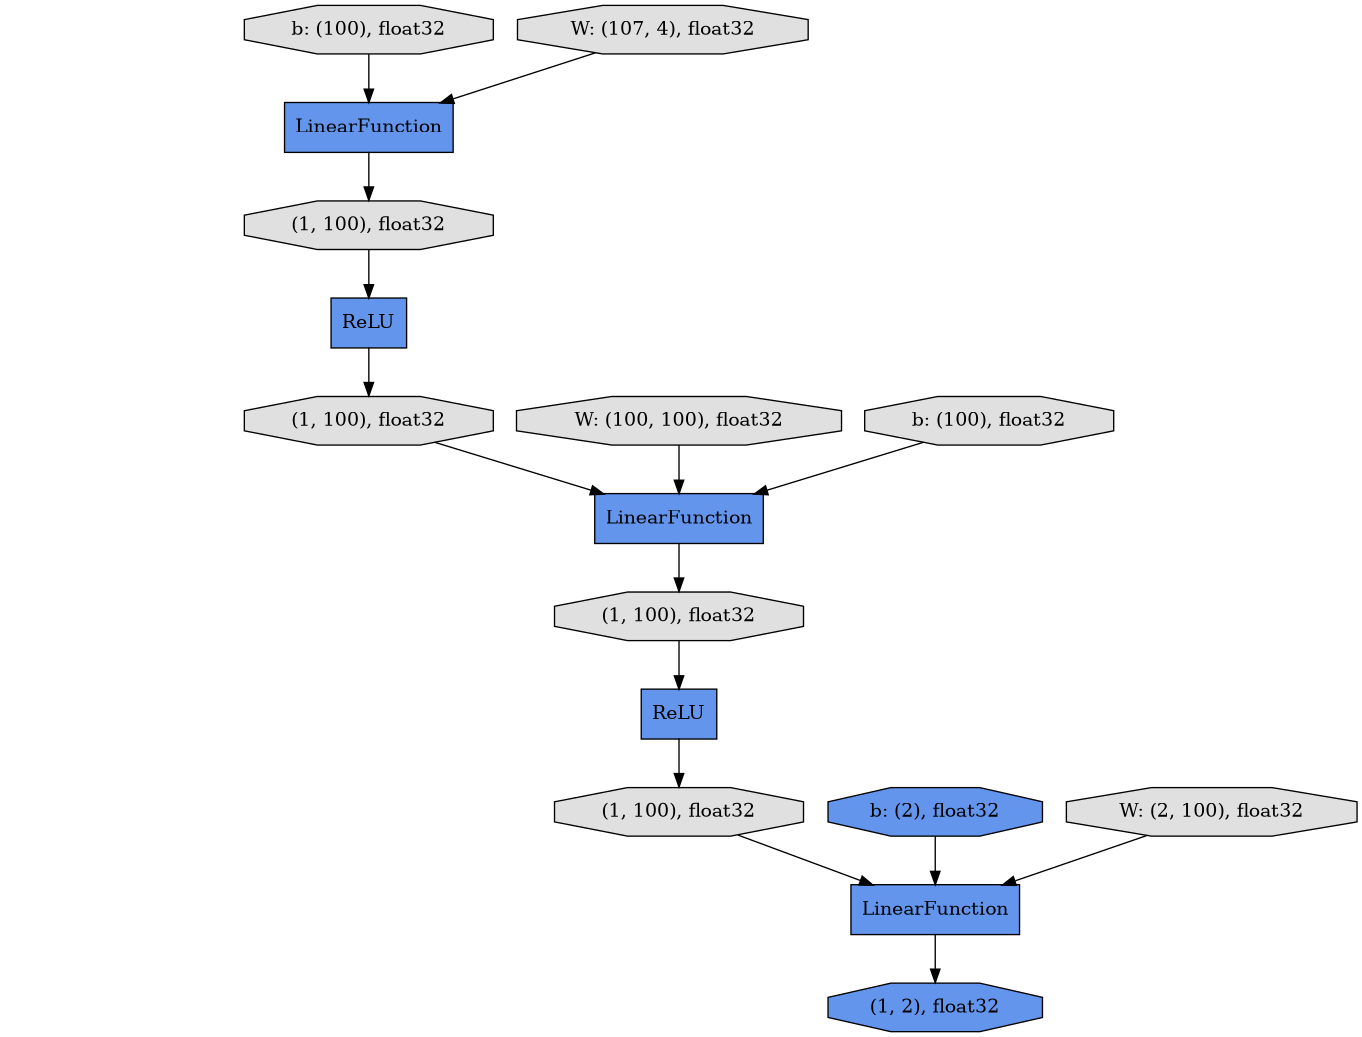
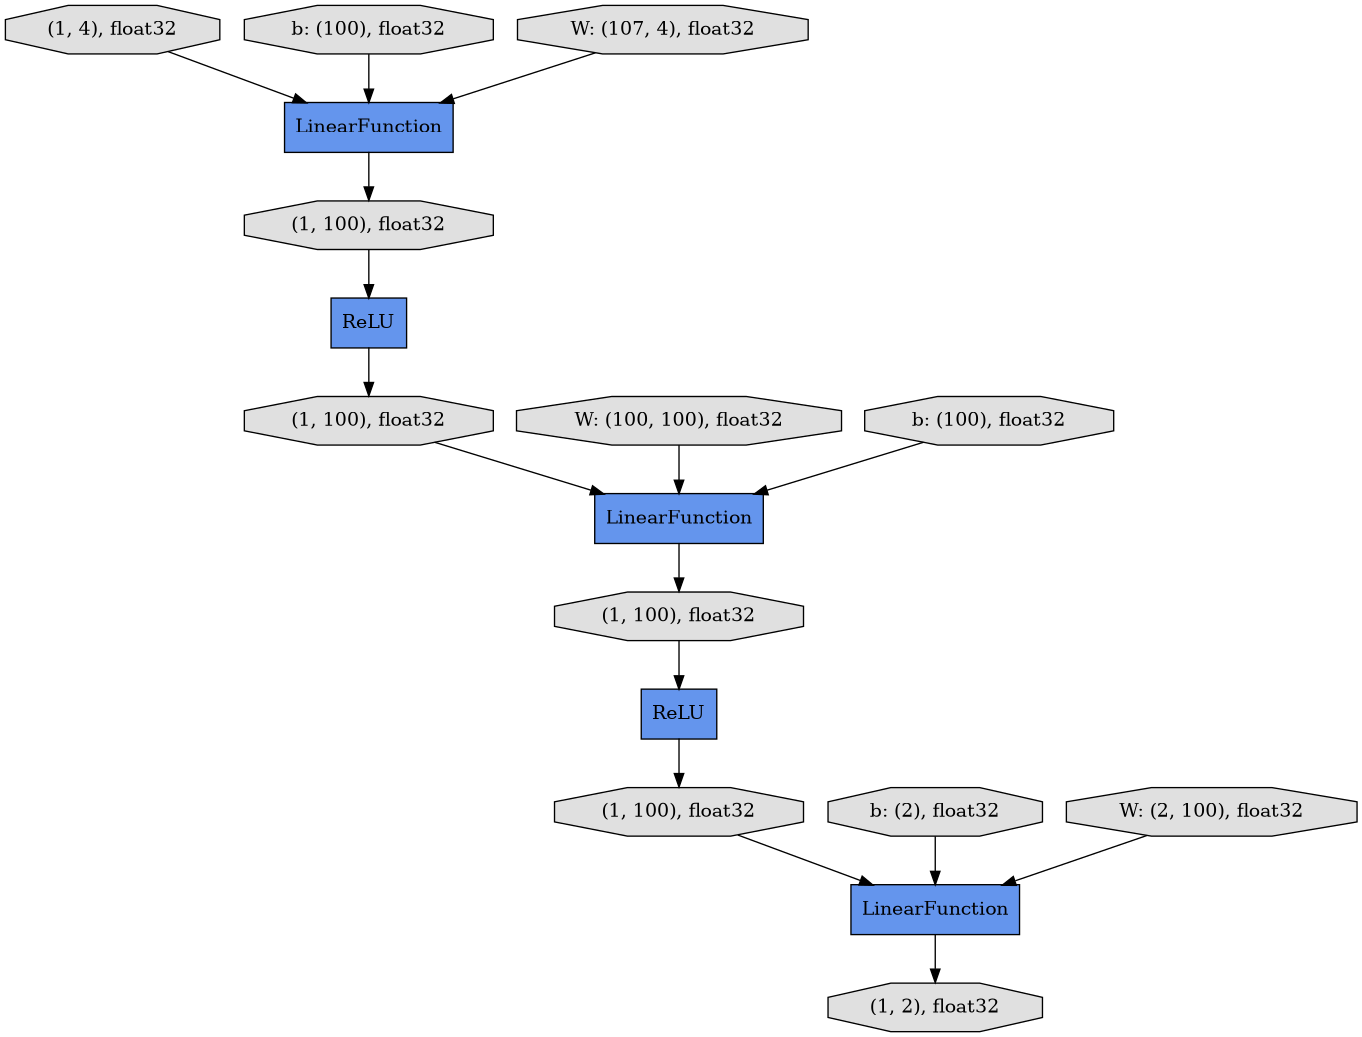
node "(1, 4), float32": added
node "b: (2), float32": fillcolor #6495ed -> #e0e0e0
node "(1, 2), float32": fillcolor #6495ed -> #e0e0e0
